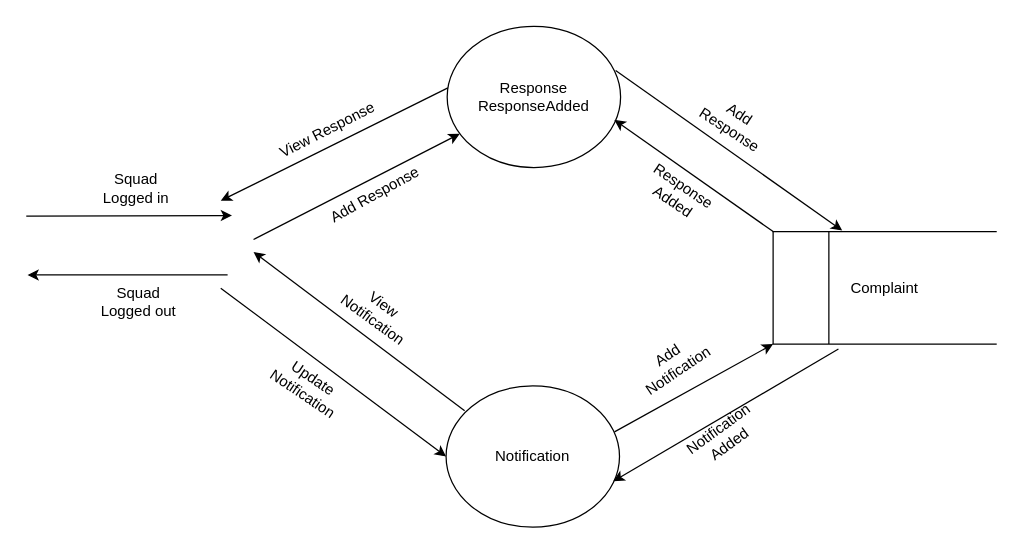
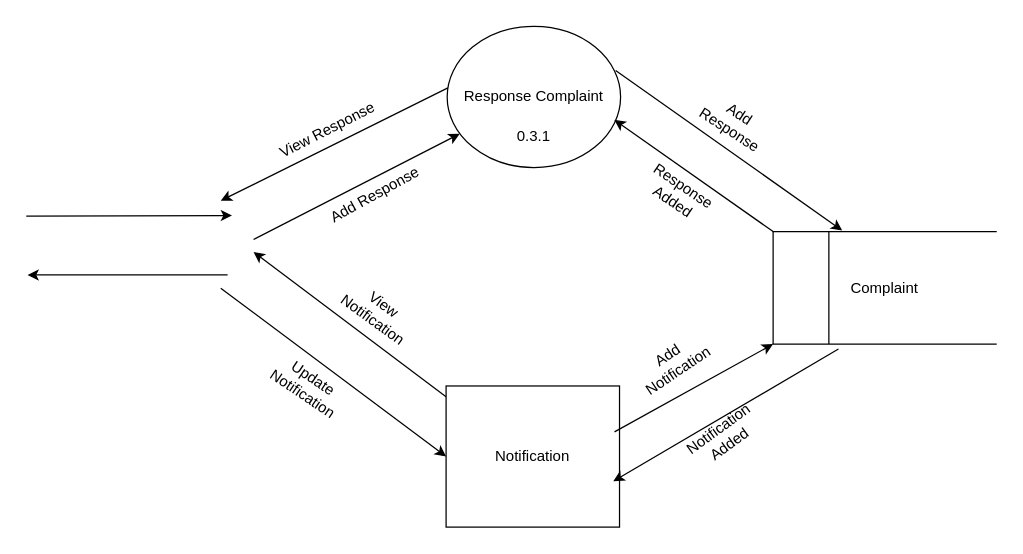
node "Response ResponseAdded": label "Response ResponseAdded" -> "Response Complaint"
node "0.3.1": added
node "Squad Logged in": removed
node "Squad Logged out": removed
node "Notification": shape ellipse -> rectangle
